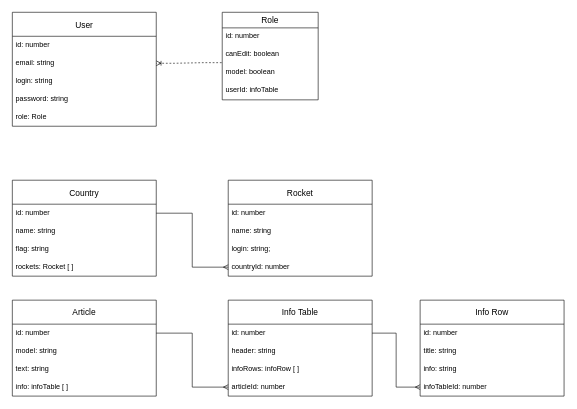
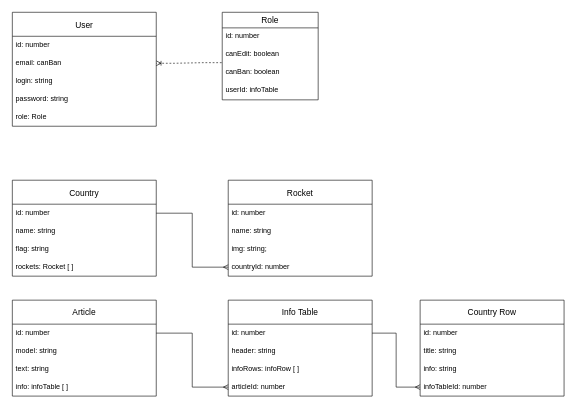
node "email: string": label "email: string" -> "email: canBan"
node "model: boolean": label "model: boolean" -> "canBan: boolean"
node "login: string;": label "login: string;" -> "img: string;"
node "Info Row": label "Info Row" -> "Country Row"
